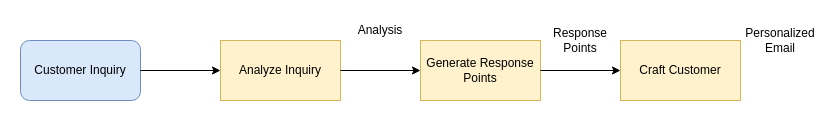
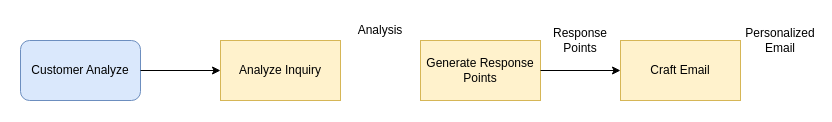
node "Customer Inquiry": label "Customer Inquiry" -> "Customer Analyze"
edge "Analyze Inquiry" -> "Generate Response Points": removed
node "Craft Customer": label "Craft Customer" -> "Craft Email"
